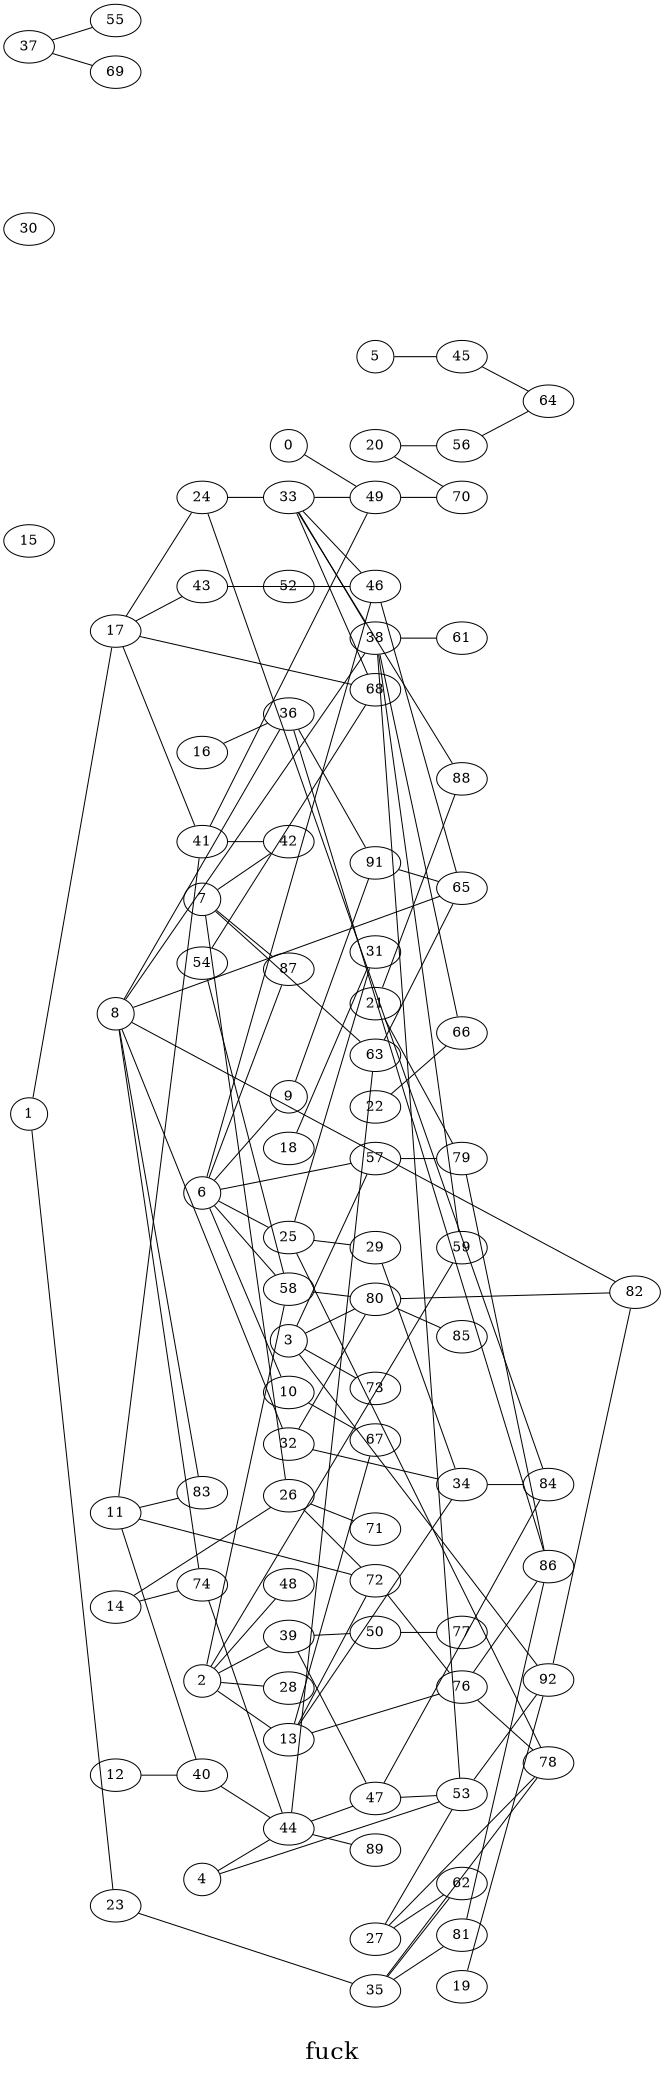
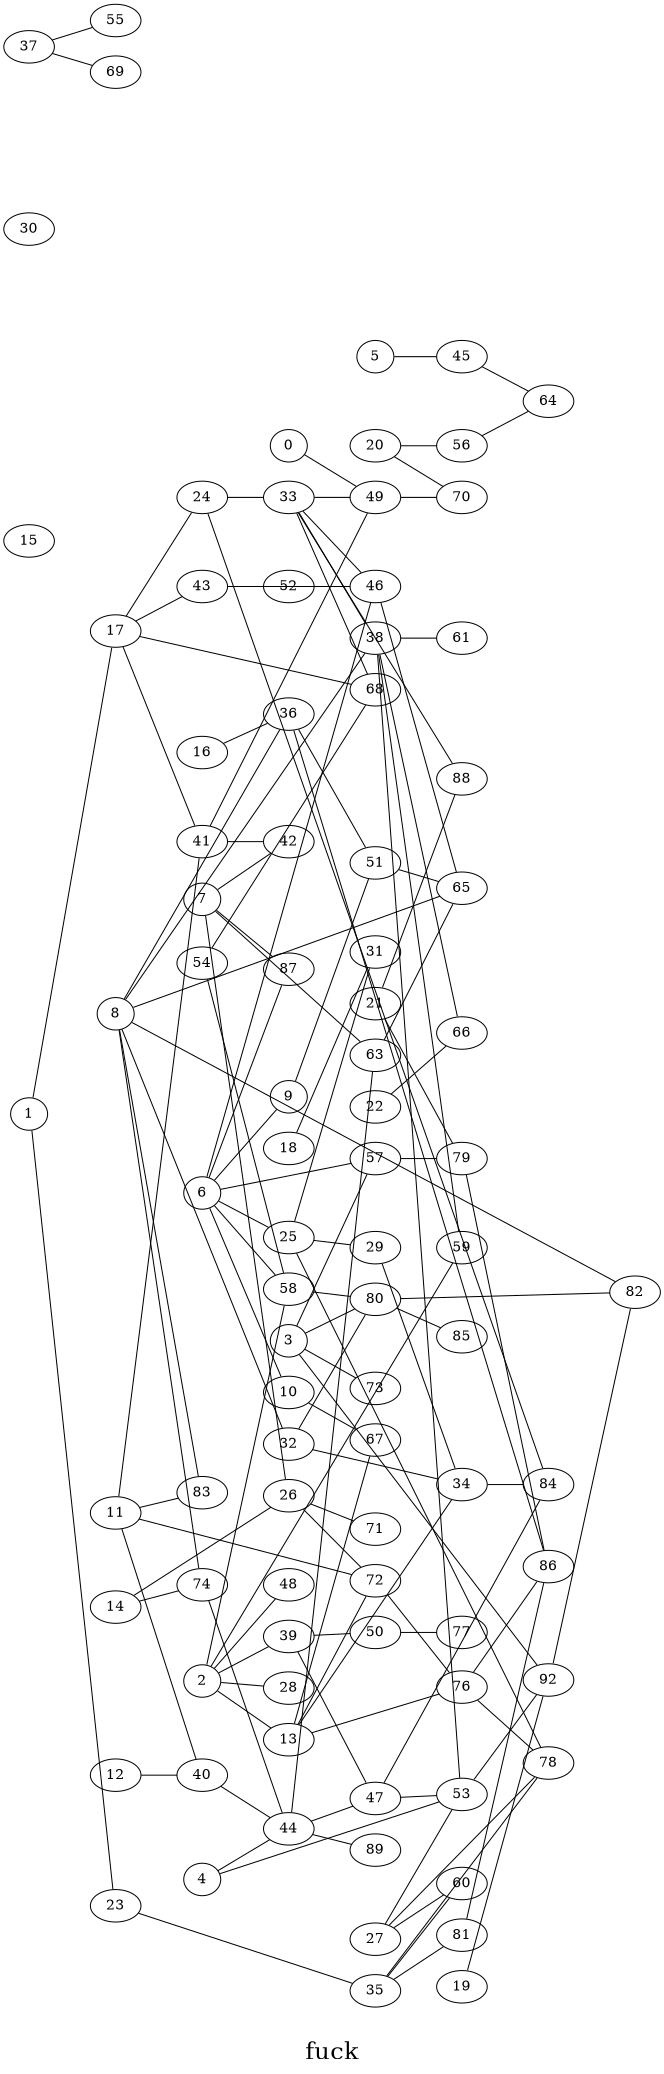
node "91": label "91" -> "51"
node "62": label "62" -> "60"
